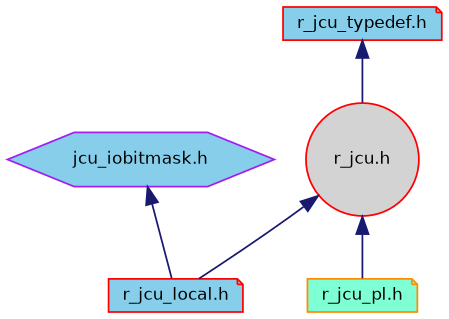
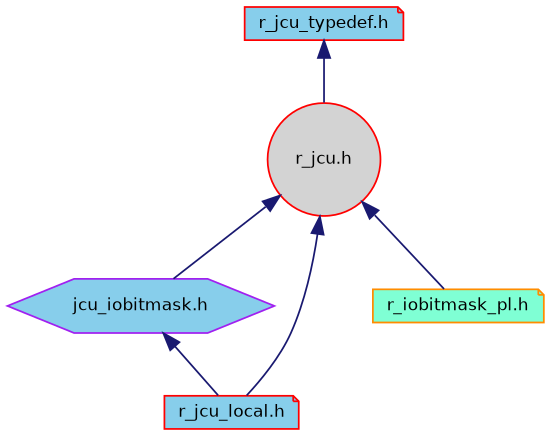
edge "jcu_iobitmask.h" -> "r_jcu.h": added
node "r_jcu_pl.h": label "r_jcu_pl.h" -> "r_iobitmask_pl.h"
